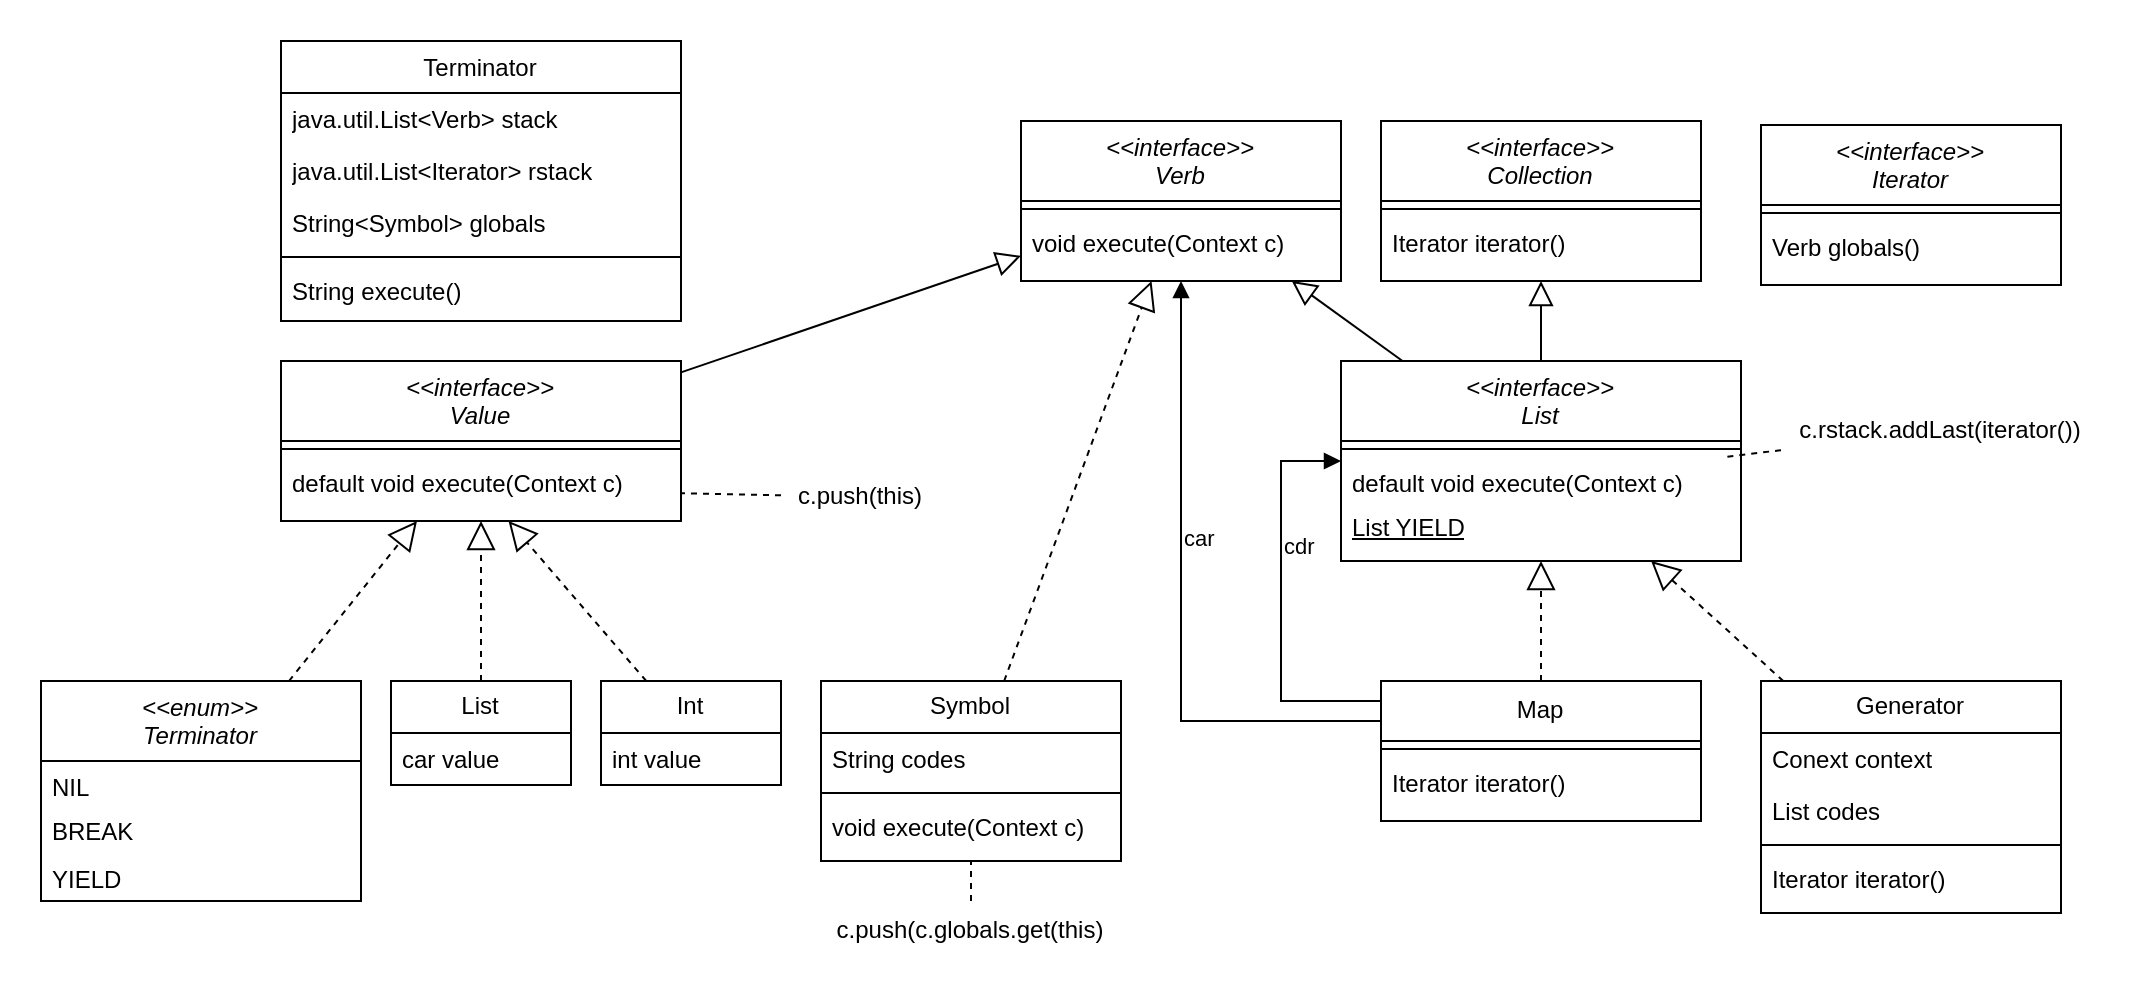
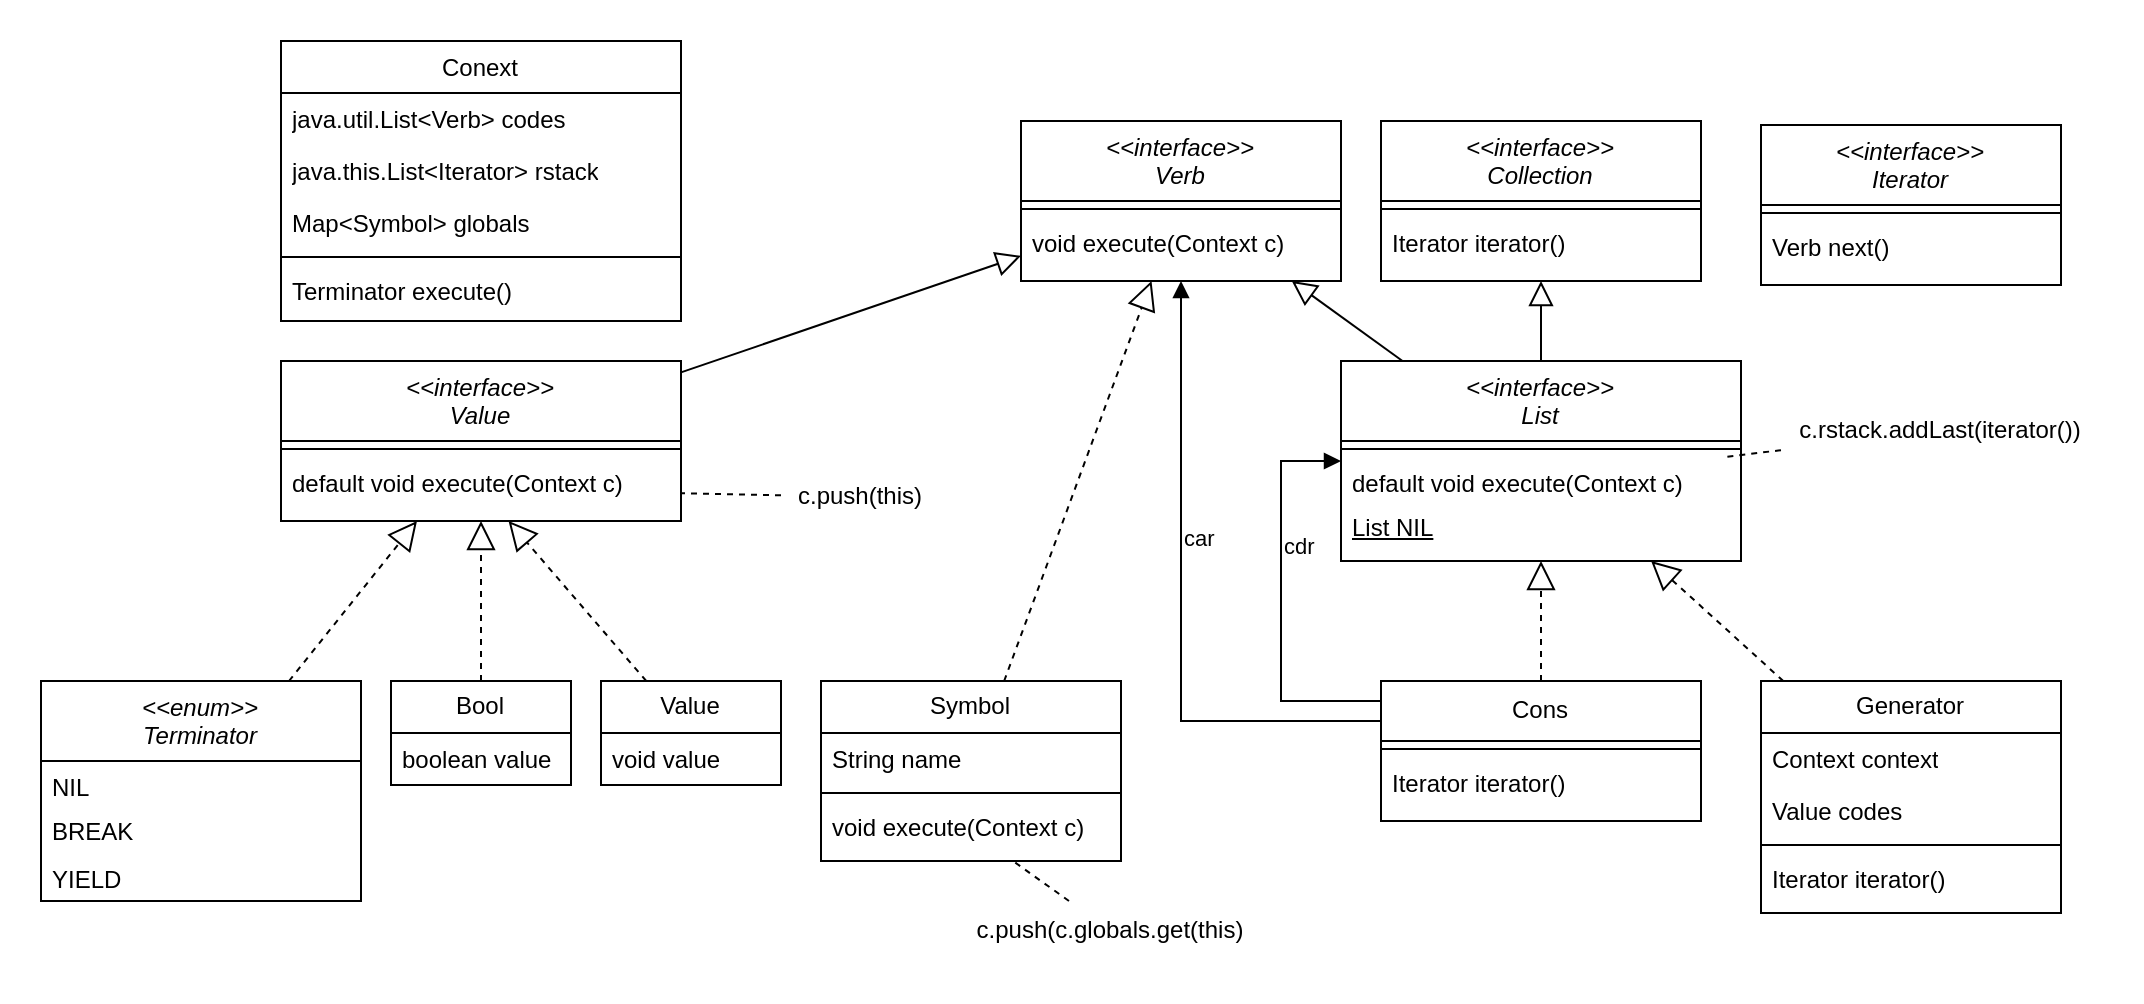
node "Terminator": label "Terminator" -> "Conext"
node "java.util.List<Verb> stack": label "java.util.List<Verb> stack" -> "java.util.List<Verb> codes"
node "java.util.List<Iterator> rstack": label "java.util.List<Iterator> rstack" -> "java.this.List<Iterator> rstack"
node "String<Symbol> globals": label "String<Symbol> globals" -> "Map<Symbol> globals"
node "Verb globals()": label "Verb globals()" -> "Verb next()"
node "String execute()": label "String execute()" -> "Terminator execute()"
node "List YIELD": label "List YIELD" -> "List NIL"
node "List": label "List" -> "Bool"
node "Int": label "Int" -> "Value"
node "Map": label "Map" -> "Cons"
node "car value": label "car value" -> "boolean value"
node "int value": label "int value" -> "void value"
node "String codes": label "String codes" -> "String name"
node "Conext context": label "Conext context" -> "Context context"
node "List codes": label "List codes" -> "Value codes"
node "c.push(c.globals.get(this)": moved (971, 931) -> (1111, 931)
